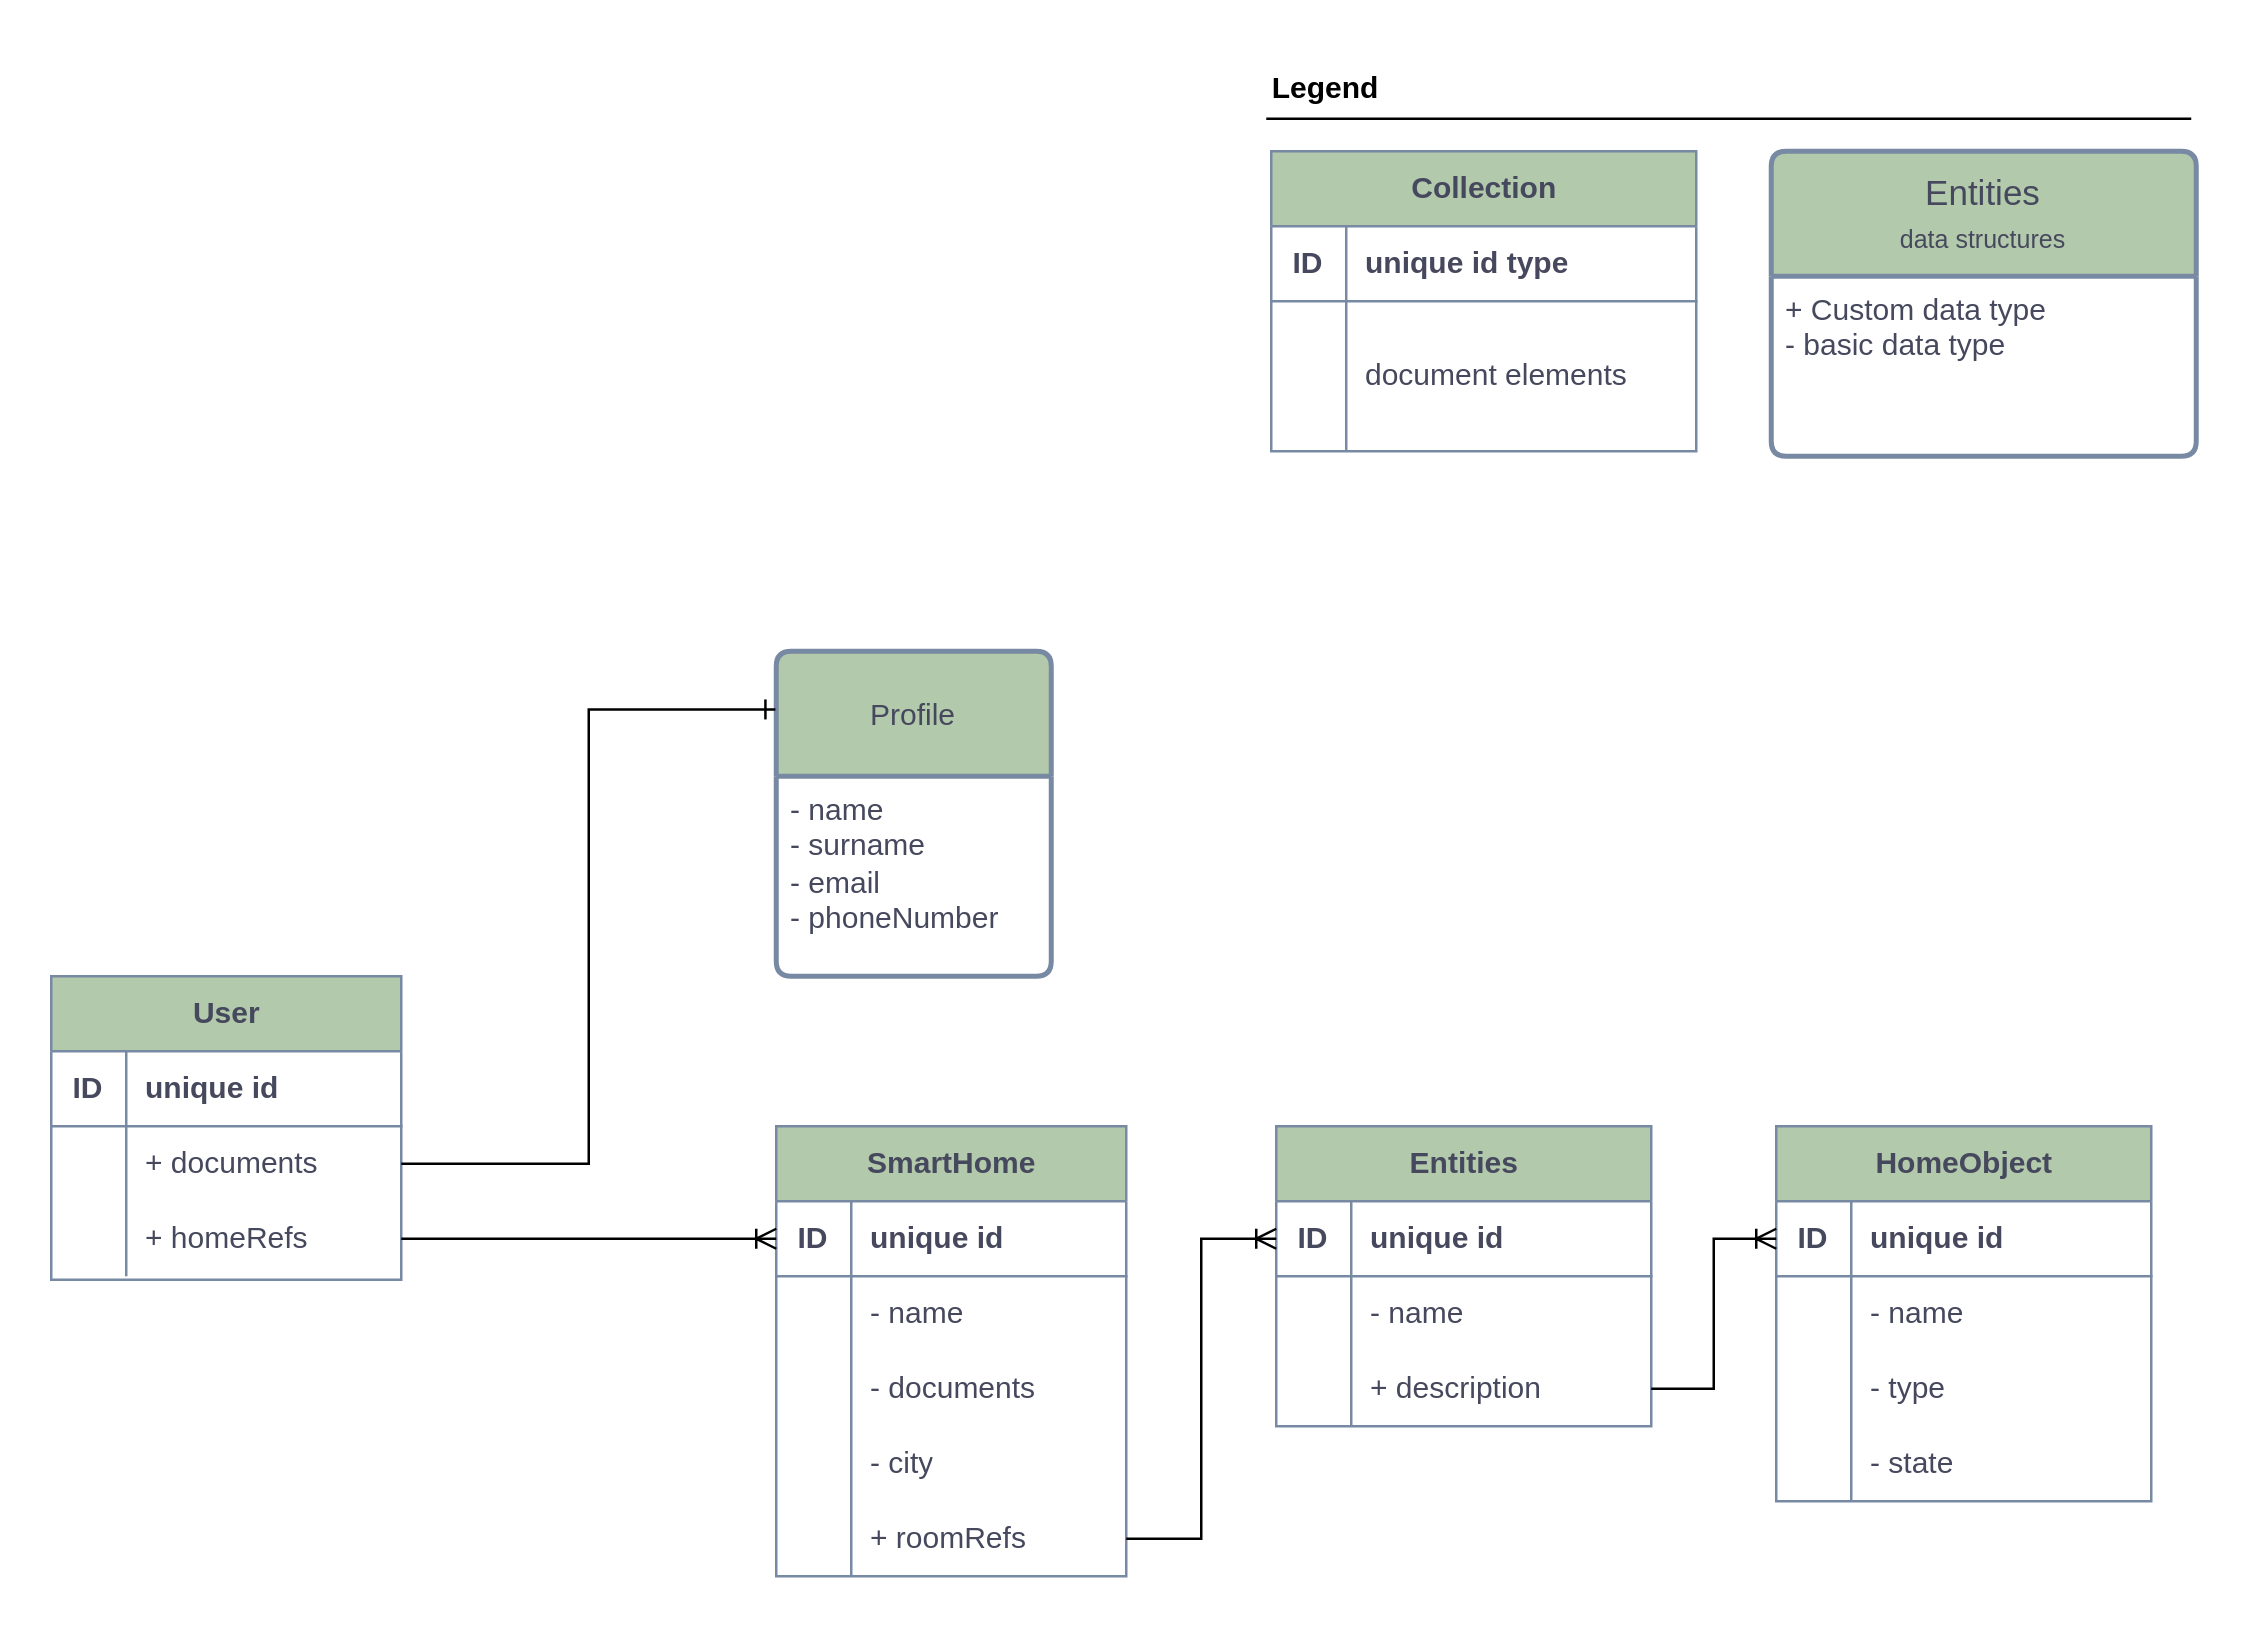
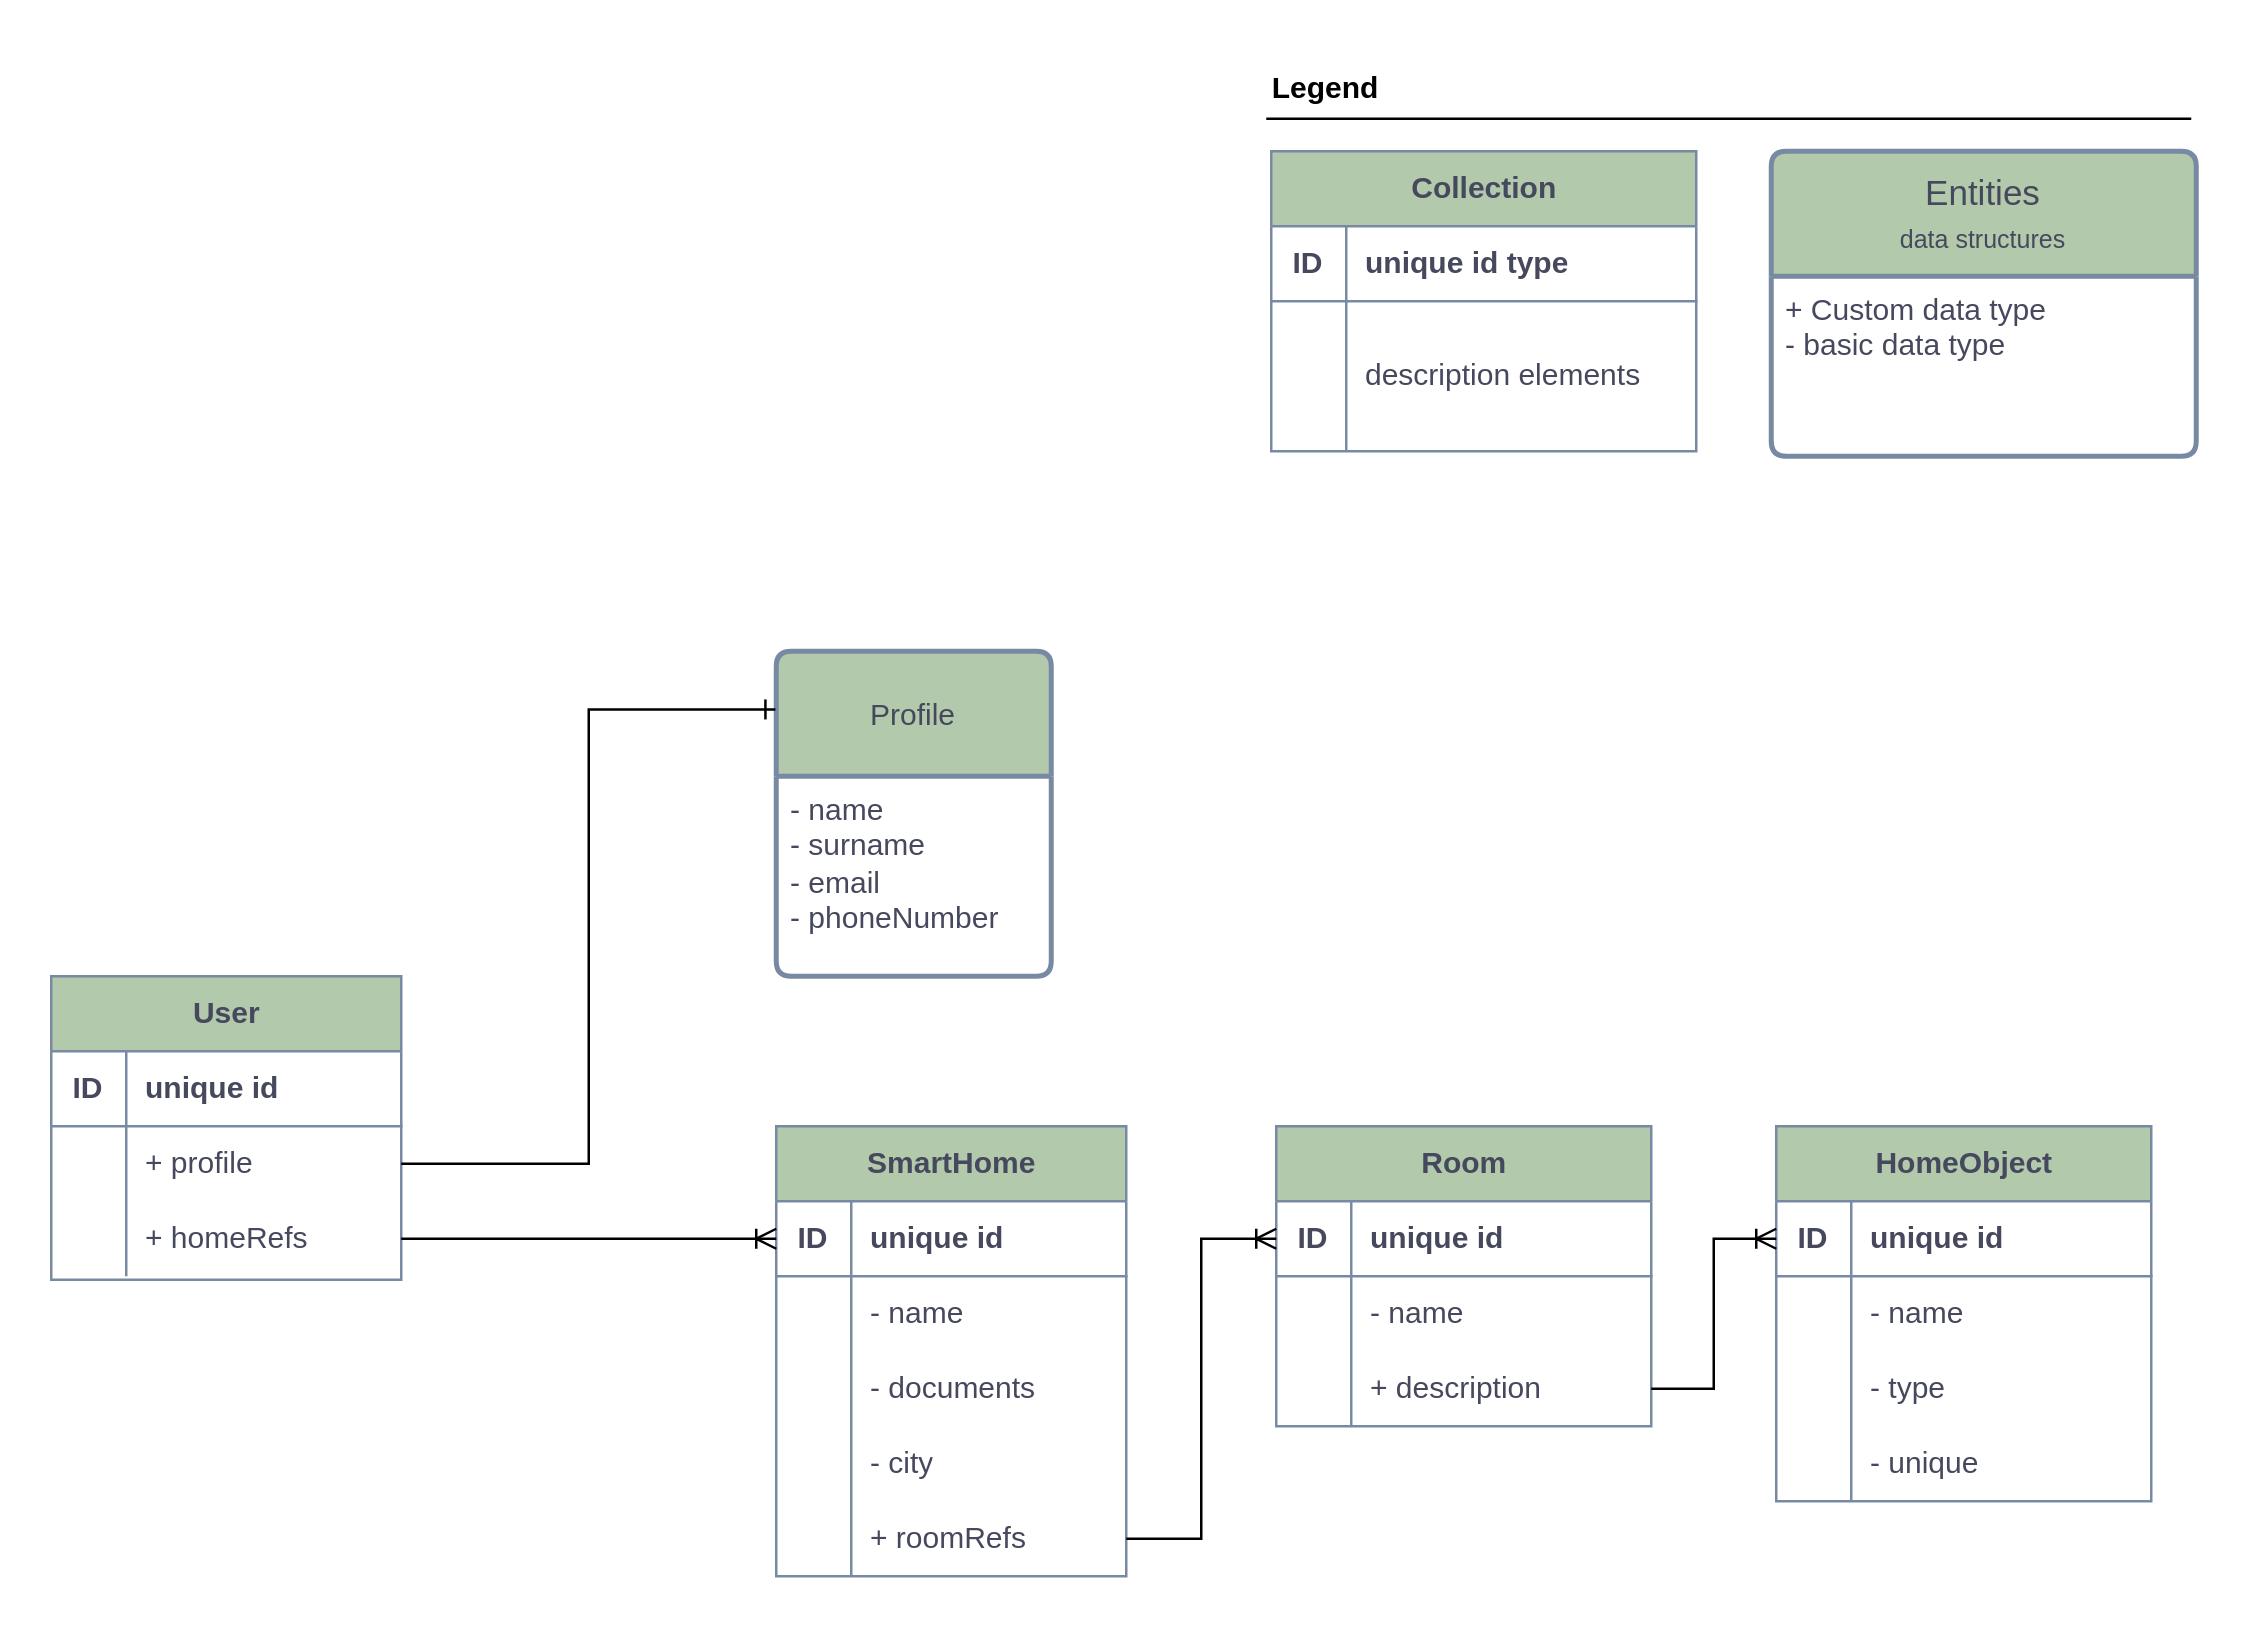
node "document elements": label "document elements" -> "description elements"
node "+ documents": label "+ documents" -> "+ profile"
node "Entities": label "Entities" -> "Room"
node "- state": label "- state" -> "- unique"
